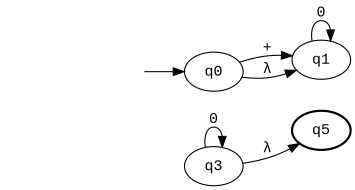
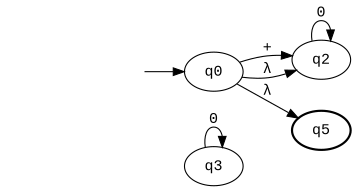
node "q1": label "q1" -> "q2"
edge "q3" -> "q5": now "q0" -> "q5"
